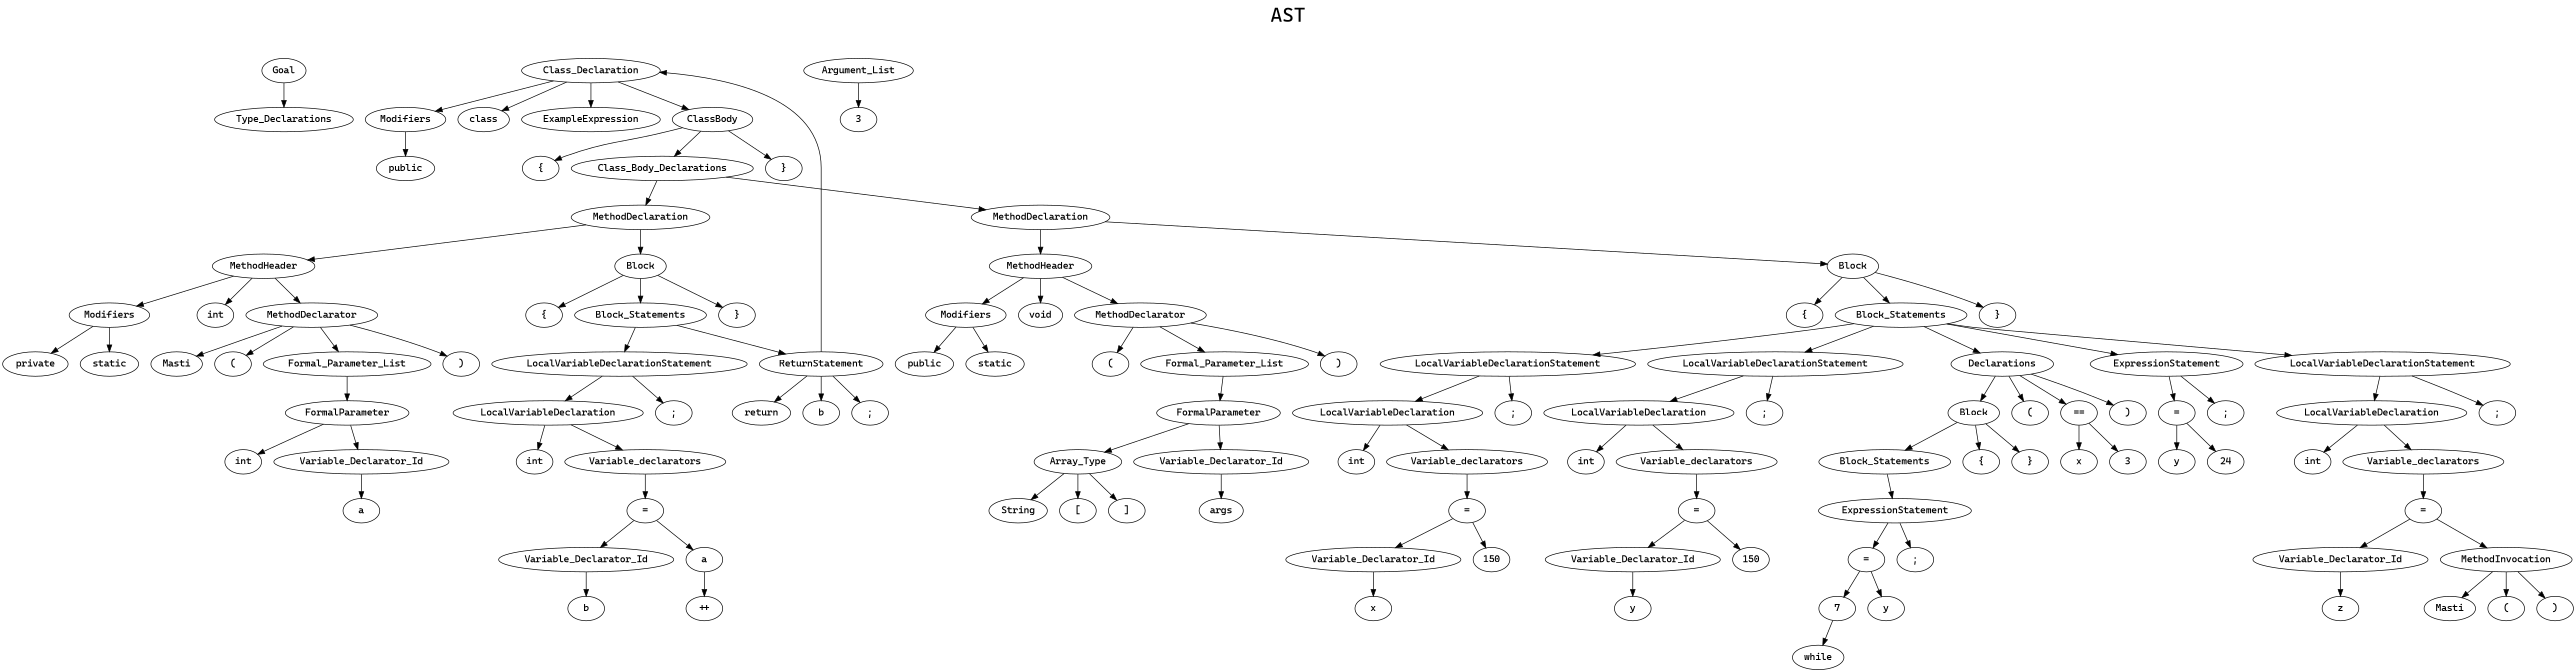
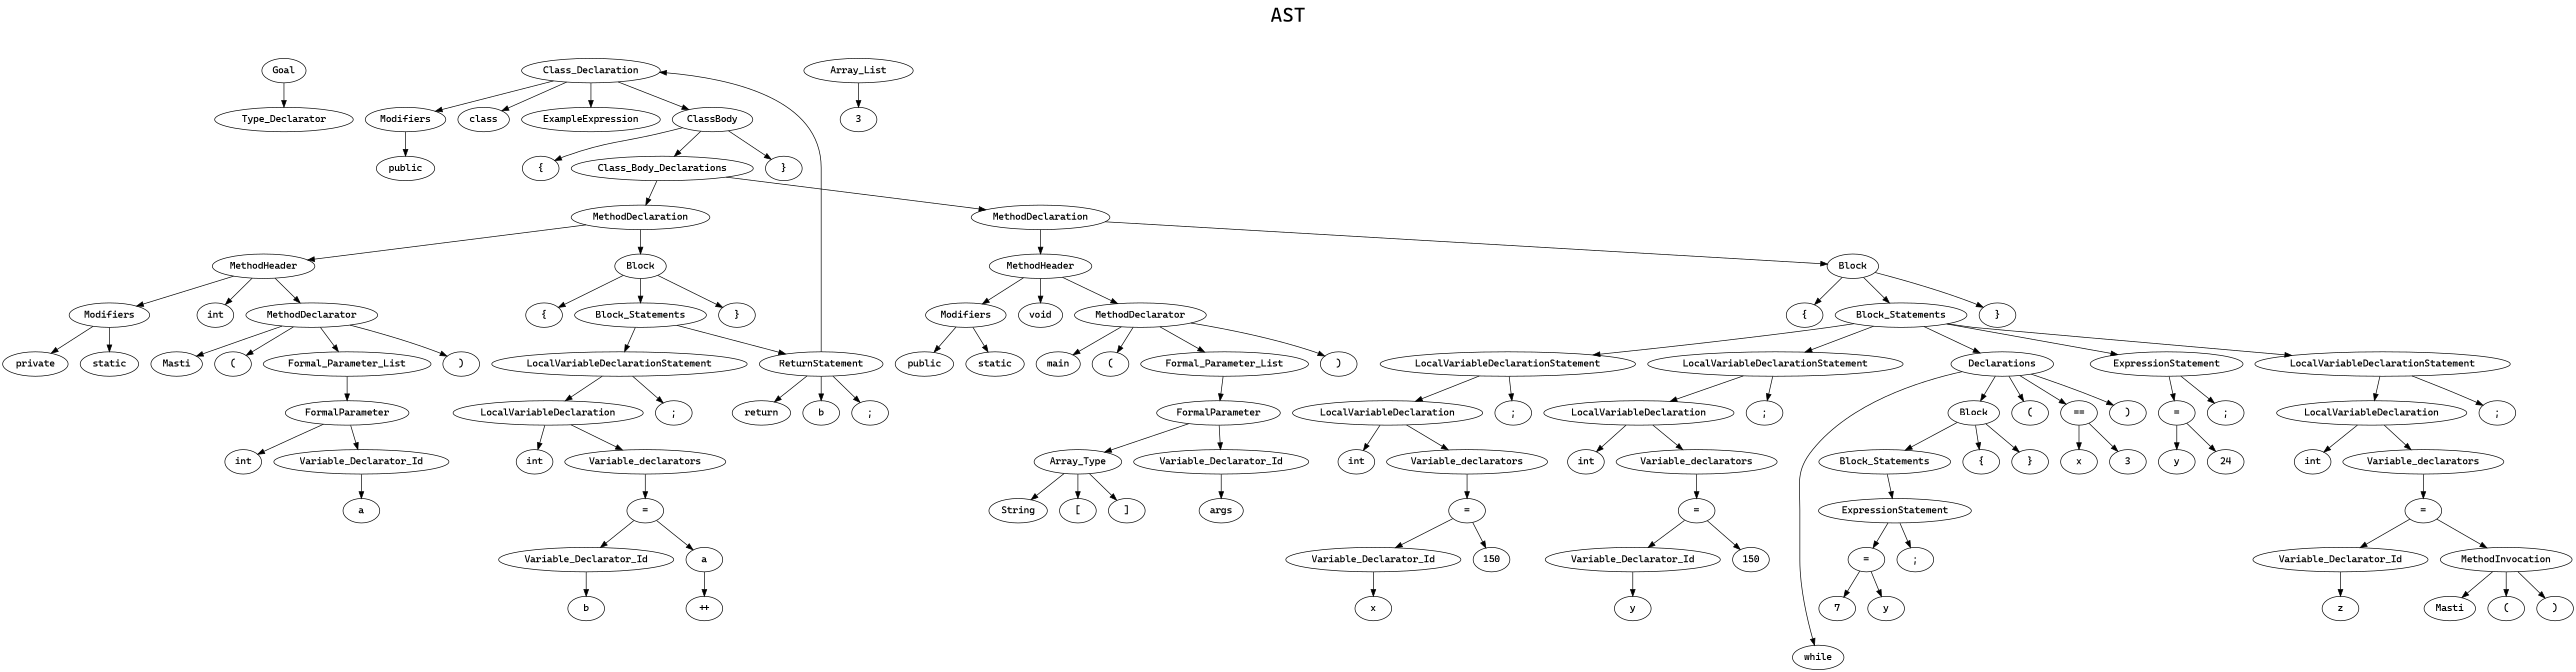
node "Argument_List": label "Argument_List" -> "Array_List"
node "Type_Declarations": label "Type_Declarations" -> "Type_Declarator"
node "main": added
edge "7" -> "while": now "Declarations" -> "while"
